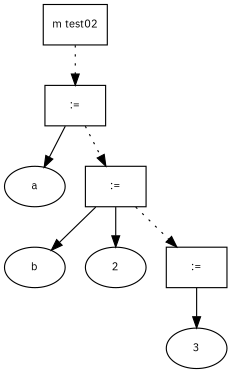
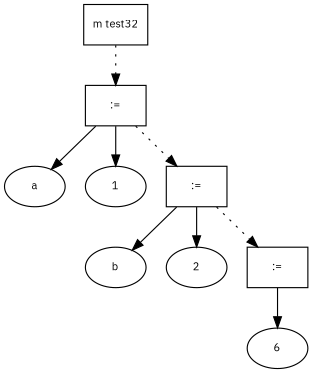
node "m test02": label "m test02" -> "m test32"
node "1": added
node "3": label "3" -> "6"
